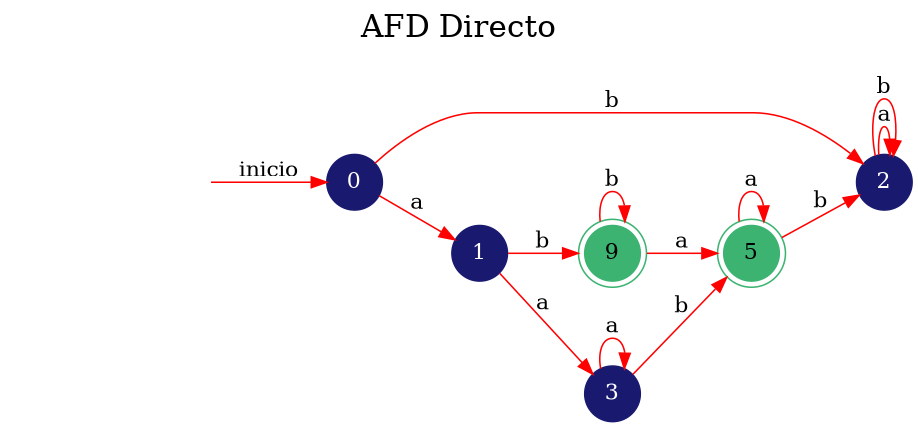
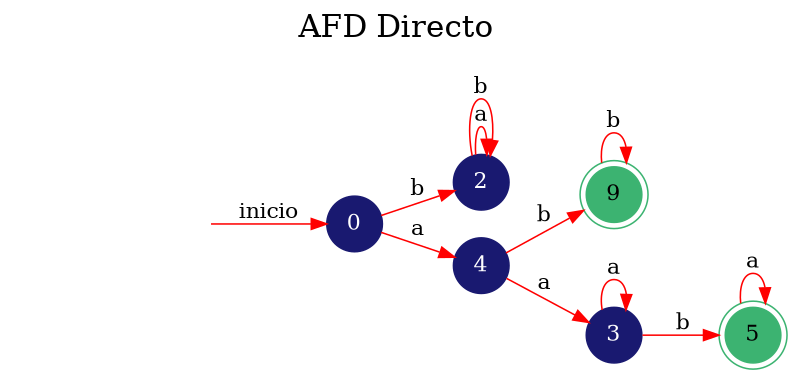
edge "5" -> "2": removed, label "b"
node "1": label "1" -> "4"
edge "9" -> "5": removed, label "a"
